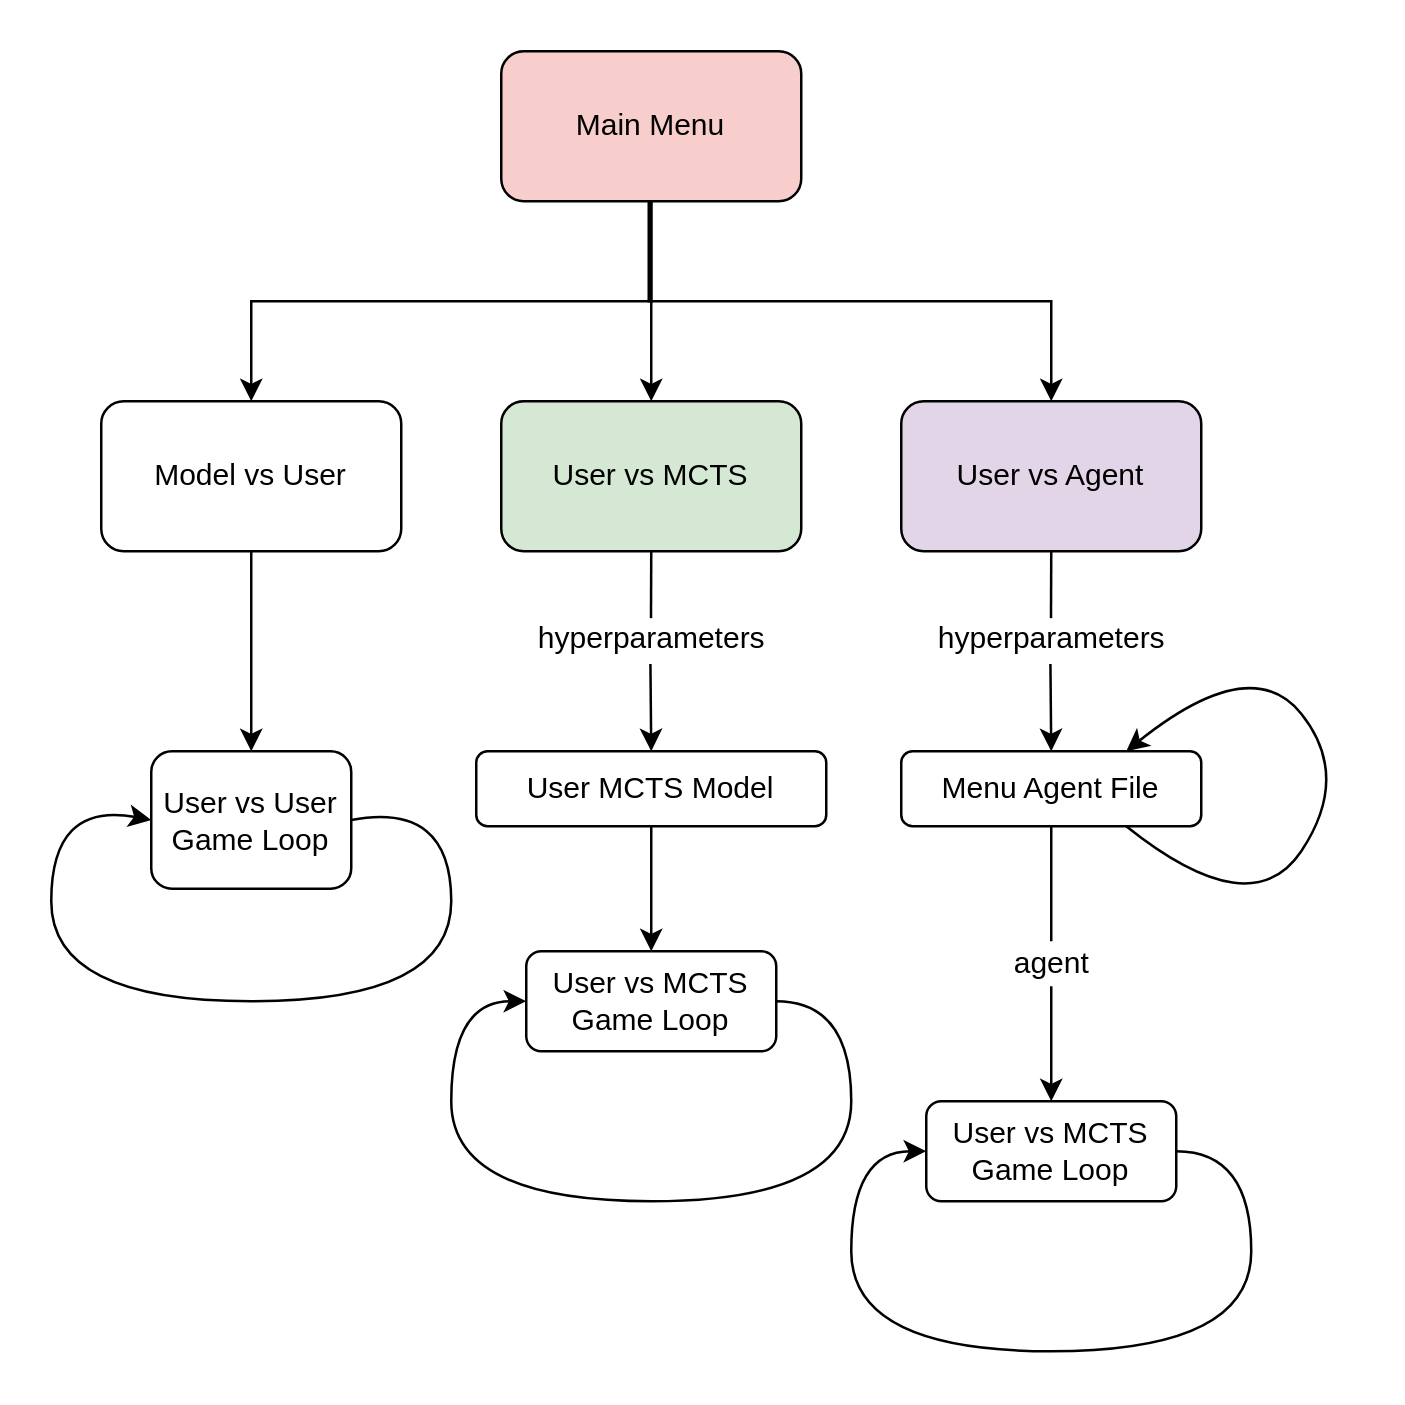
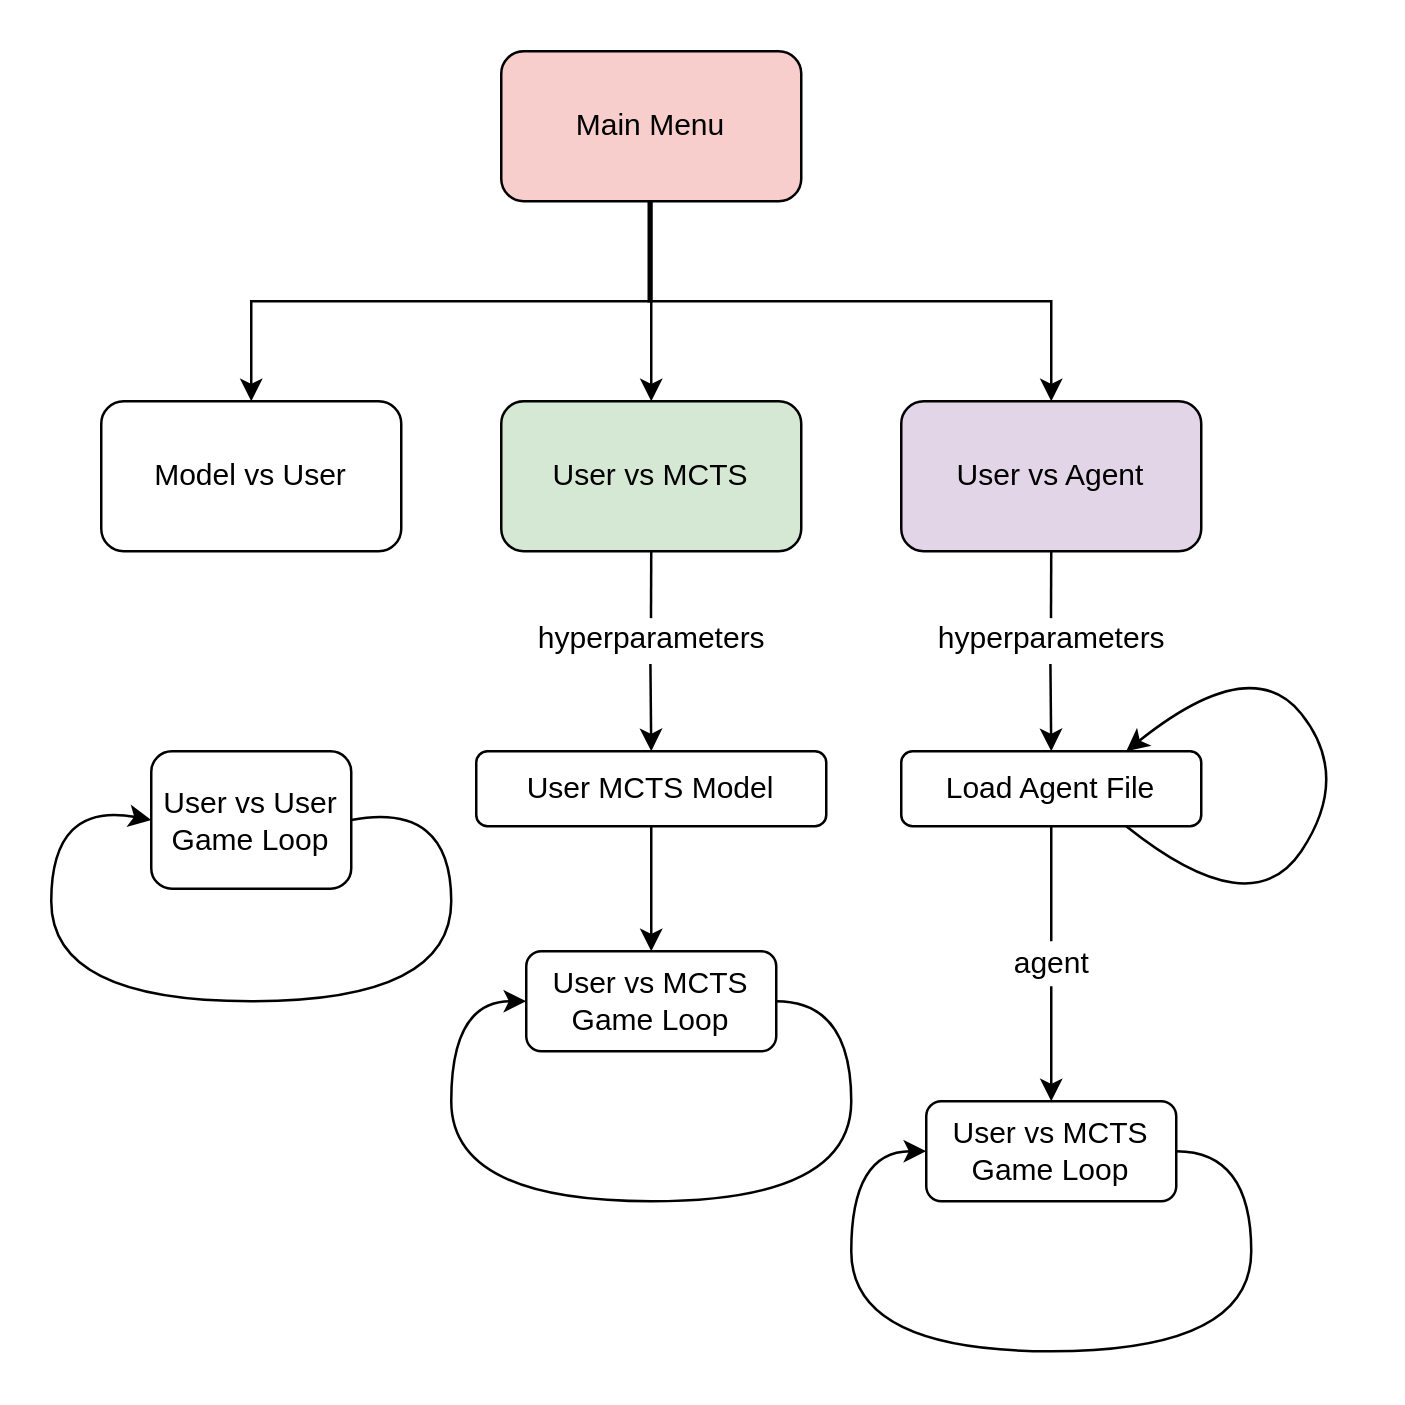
edge "Model vs User" -> "User vs User Game Loop": removed
node "Menu Agent File": label "Menu Agent File" -> "Load Agent File"
